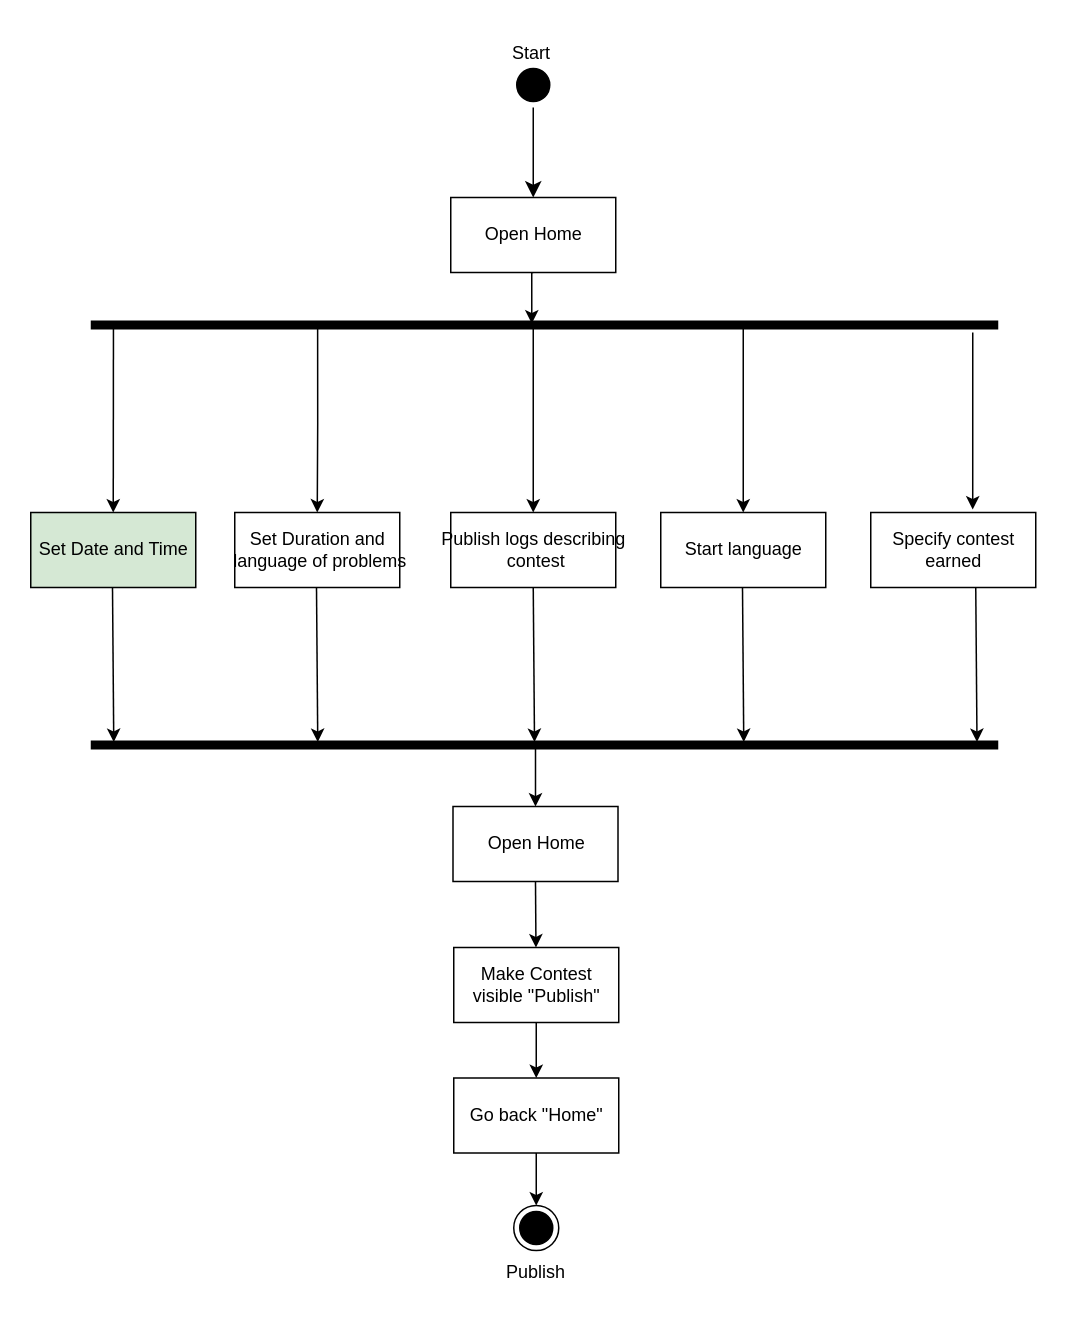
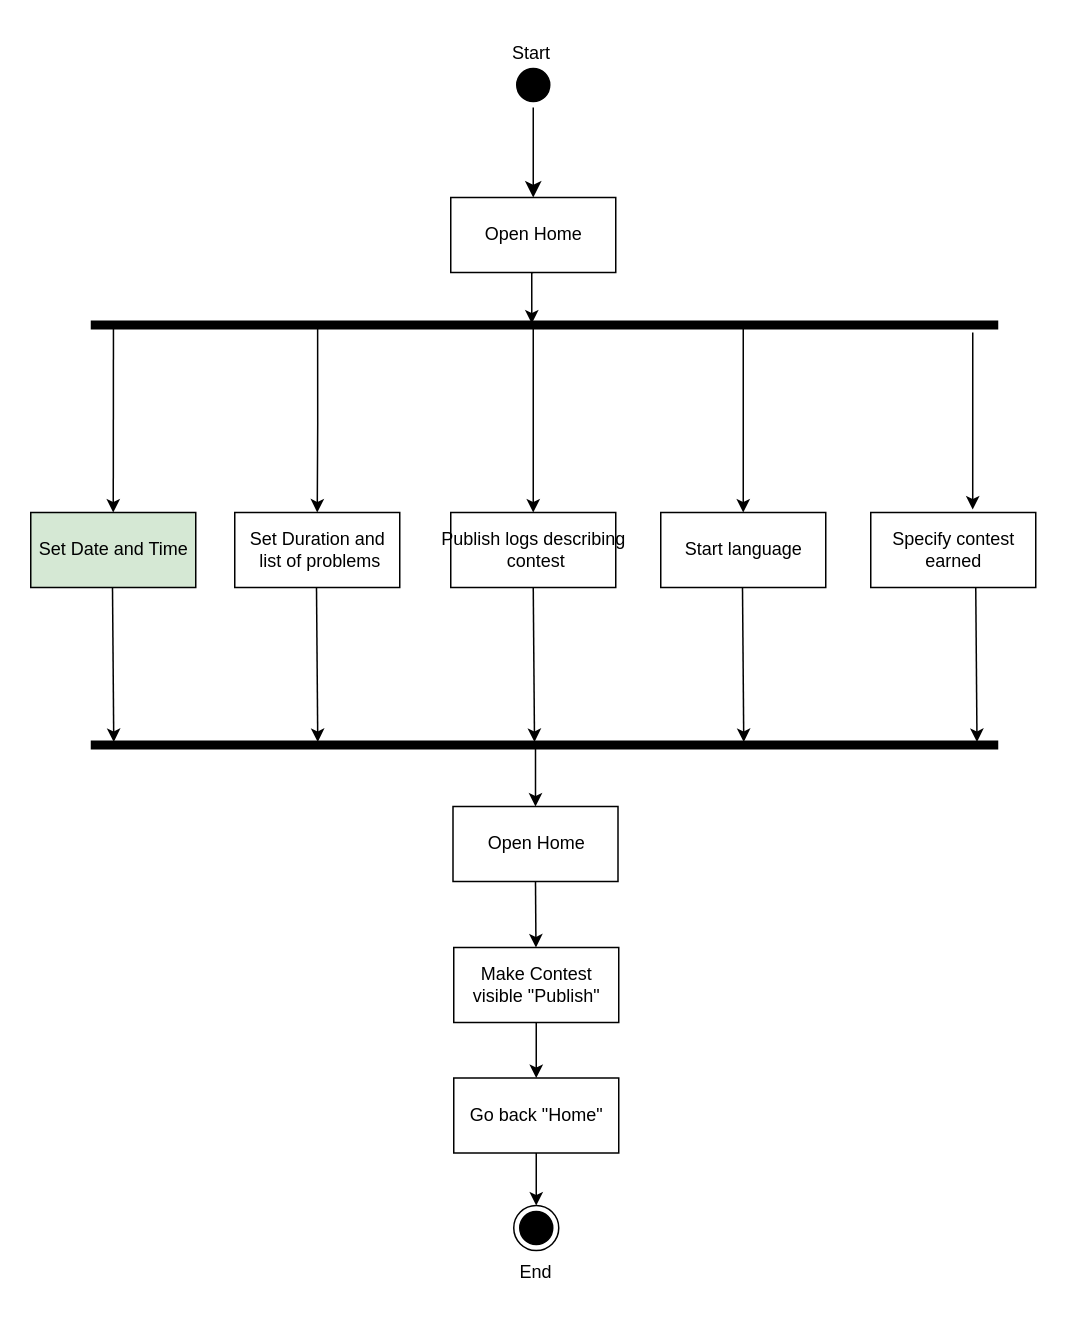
node "Set Duration and language of problems": label "Set Duration and language of problems" -> "Set Duration and list of problems"
node "Publish": label "Publish" -> "End"
